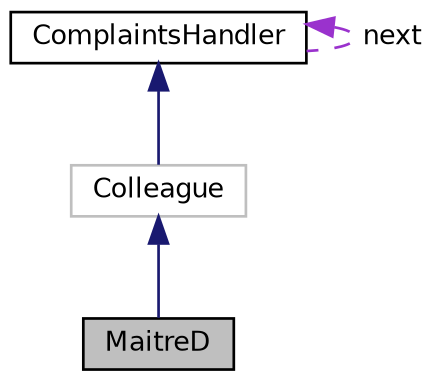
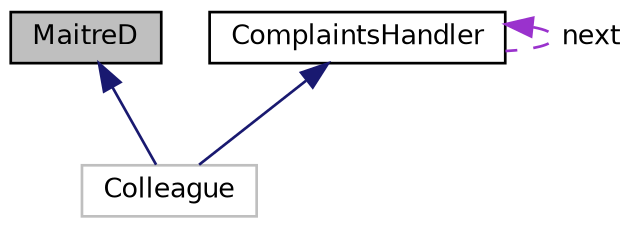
edge "MaitreD" -> "Colleague": reversed
